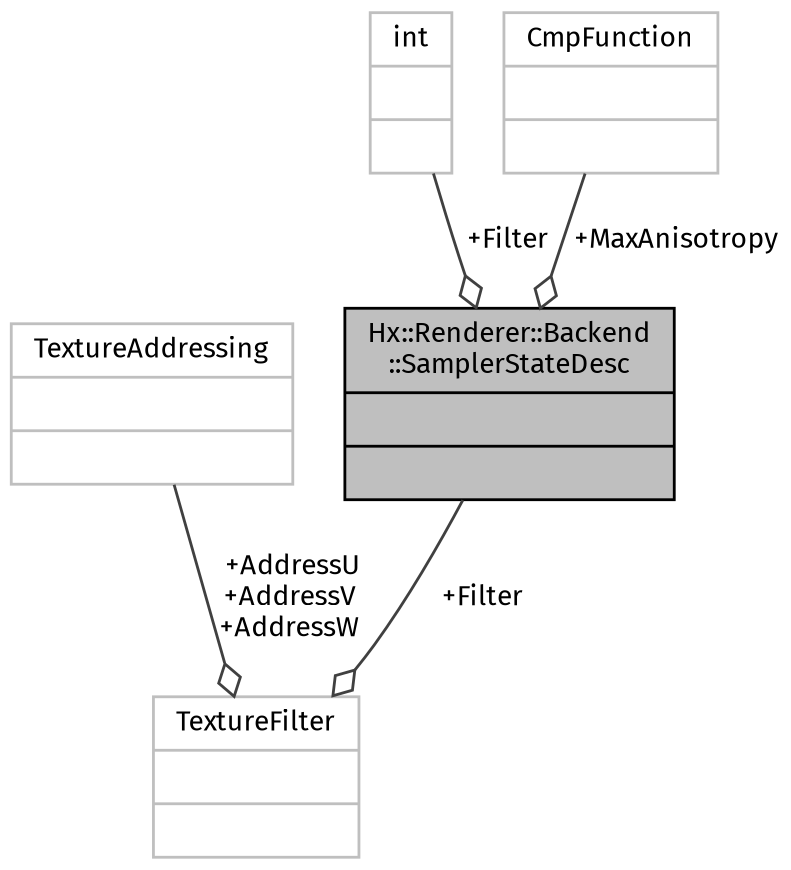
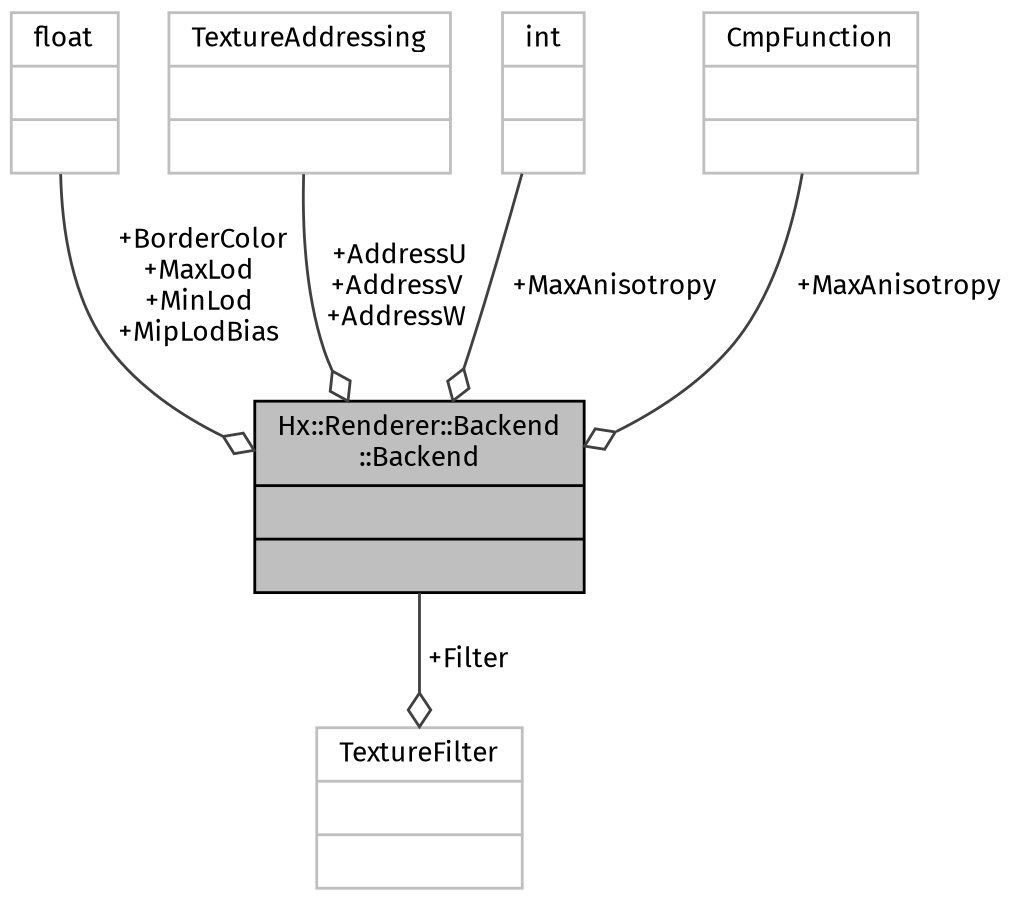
node "float": added
edge "int" -> "Hx::Renderer::Backend": label " +Filter" -> " +MaxAnisotropy"
node "Hx::Renderer::Backend": text "::SamplerStateDesc" -> "::Backend"
edge "TextureAddressing" -> "TextureFilter": now "TextureAddressing" -> "Hx::Renderer::Backend"
